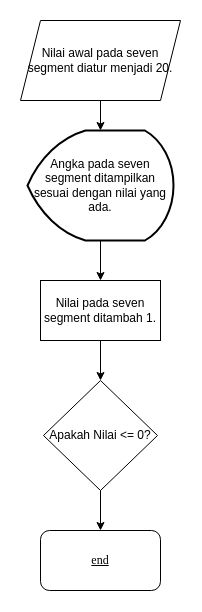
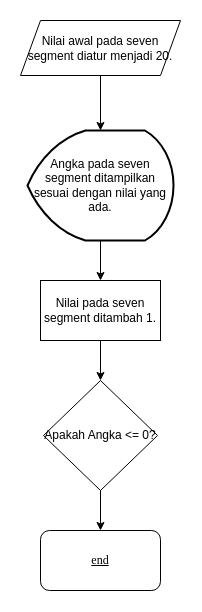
node "Nilai awal pada seven segment diatur menjadi 20.": size 160x80 -> 160x55
node "Apakah Nilai <= 0?": label "Apakah Nilai <= 0?" -> "Apakah Angka <= 0?"
